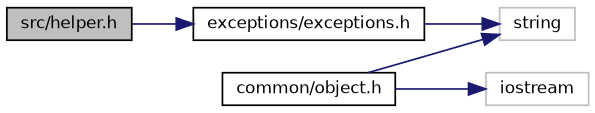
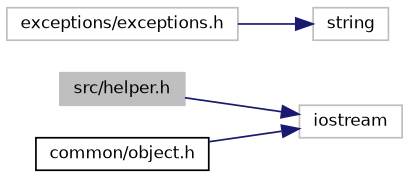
node "src/helper.h": color black -> grey75
edge "src/helper.h" -> "exceptions/exceptions.h": now "src/helper.h" -> "iostream"
node "exceptions/exceptions.h": color black -> grey75
edge "common/object.h" -> "string": removed
